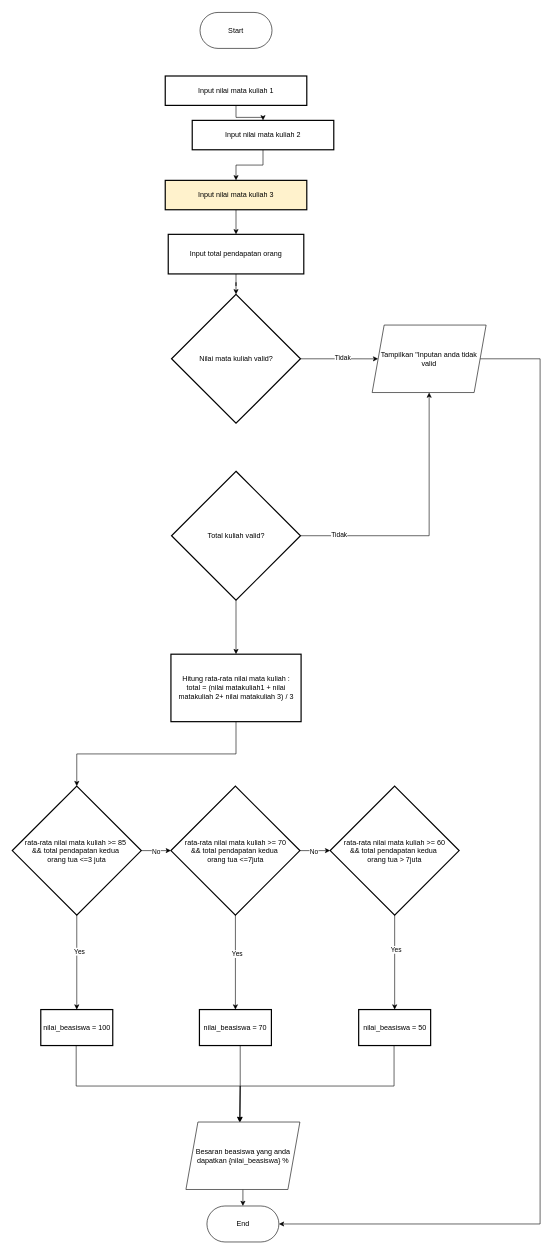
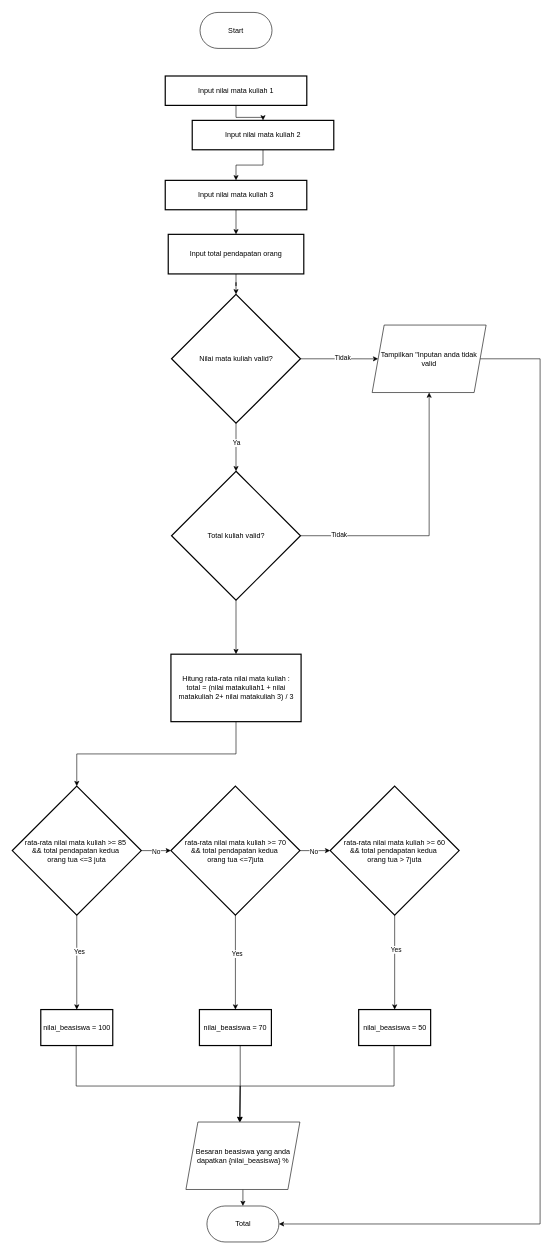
node "Input nilai mata kuliah 3": fillcolor #fff2cc -> #ffffff
edge "Nilai mata kuliah valid?" -> "Total kuliah valid?": added, label "Ya"
node "End": label "End" -> "Total"
